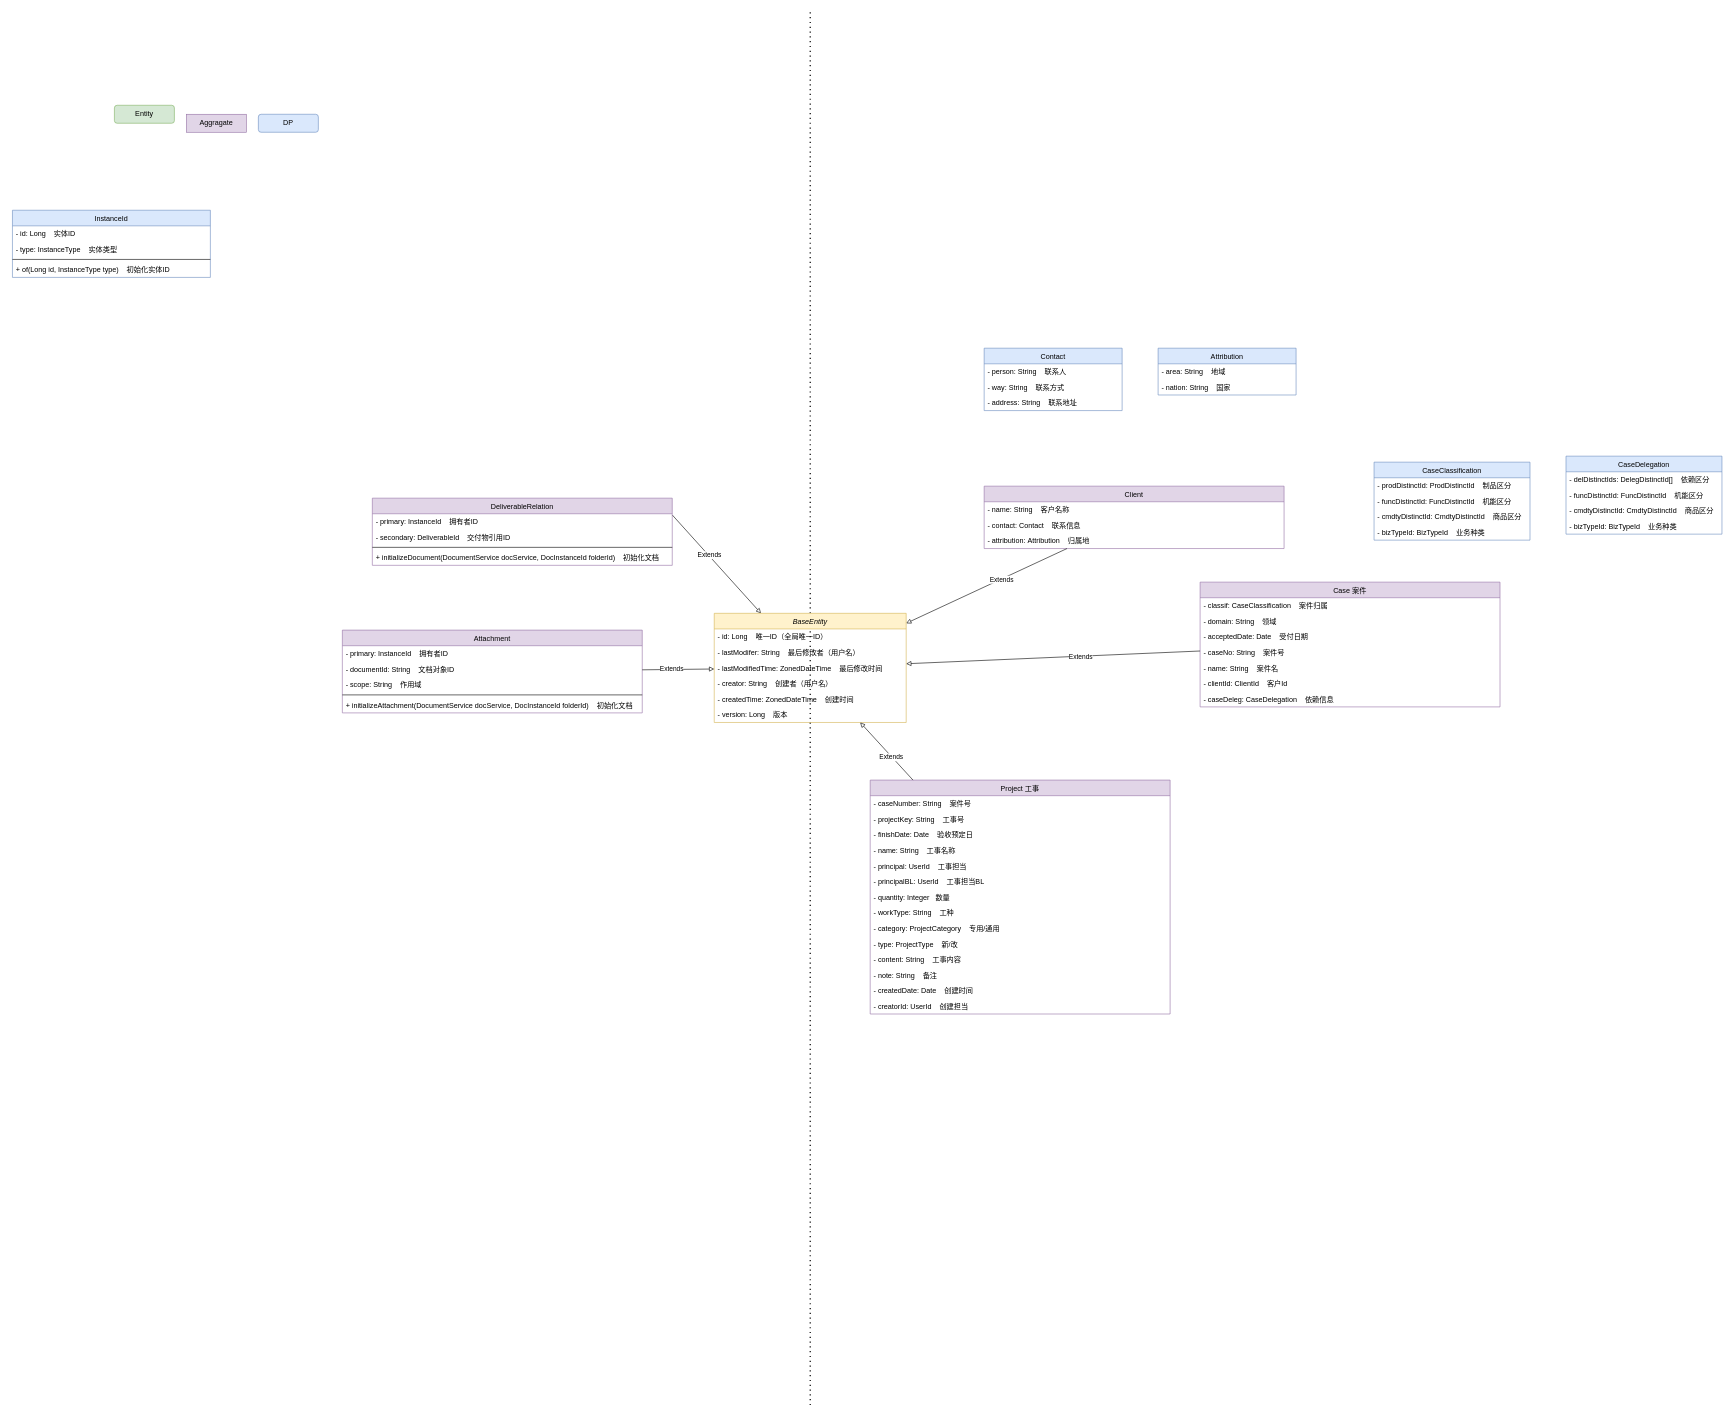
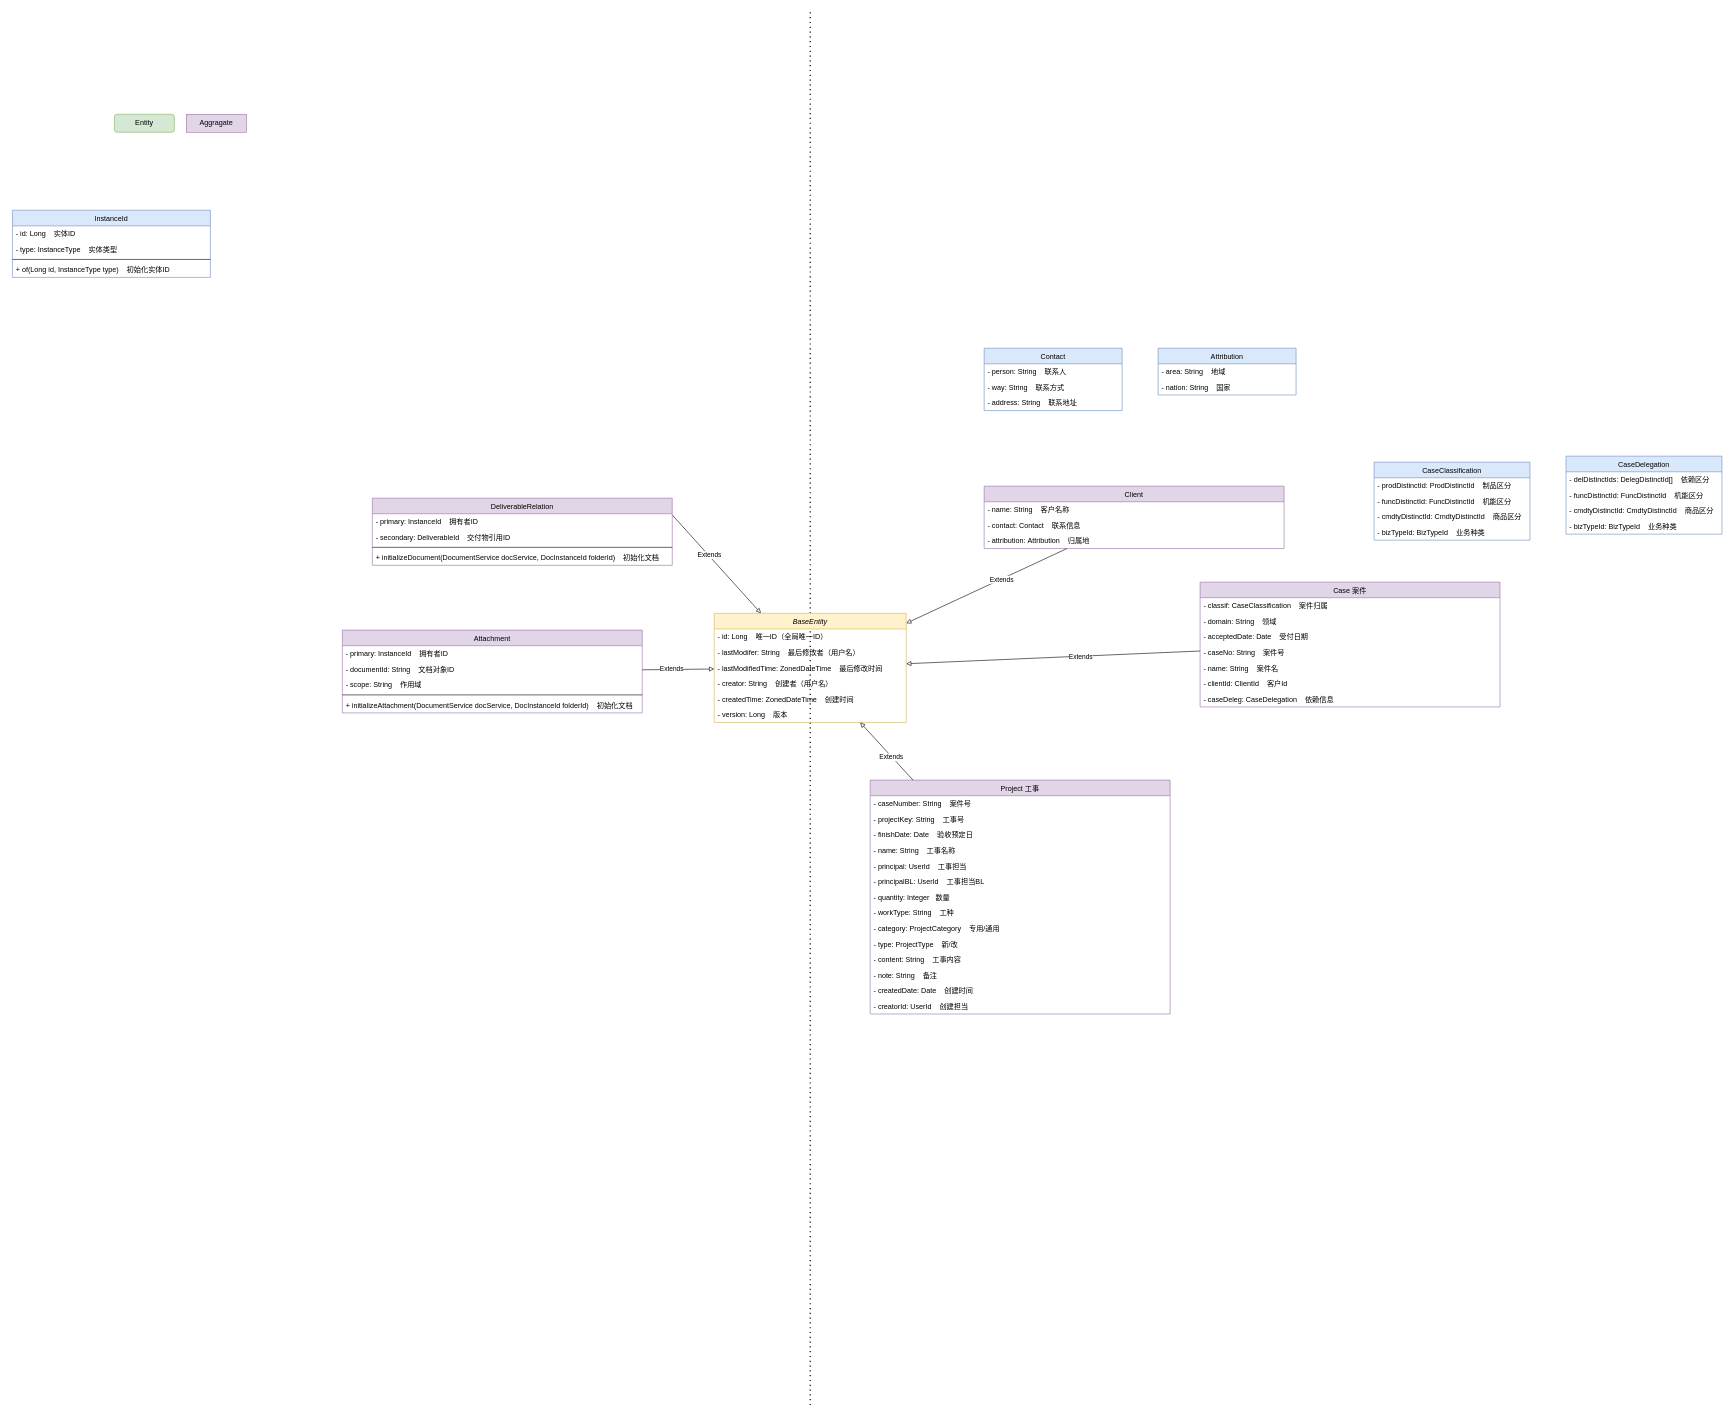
node "Entity": moved (144, 114) -> (144, 123)
node "DP": removed
